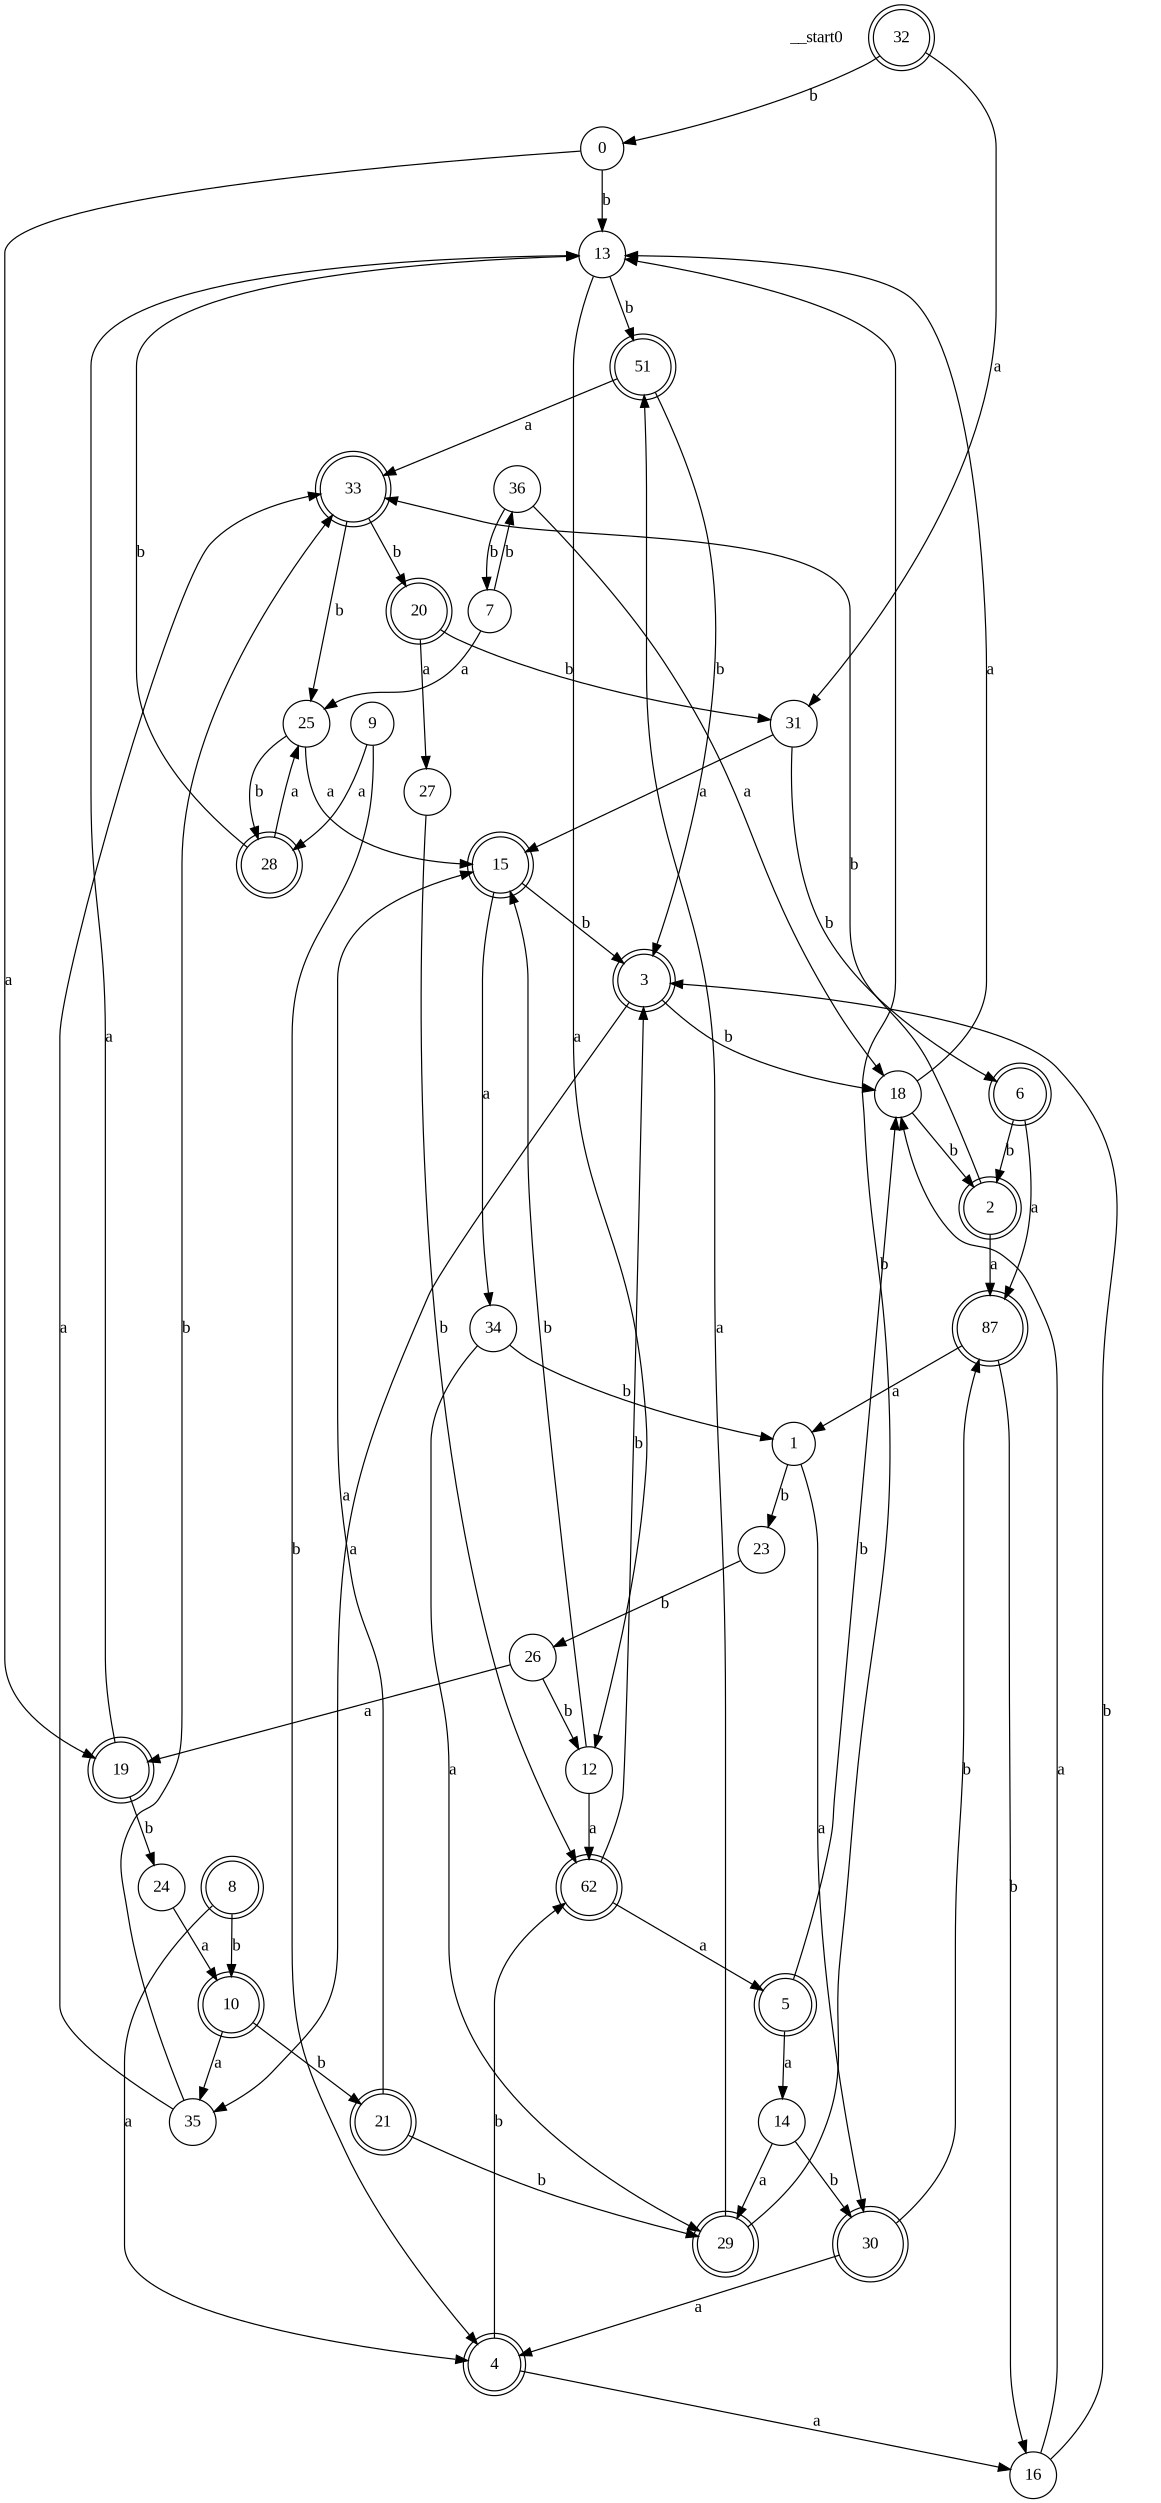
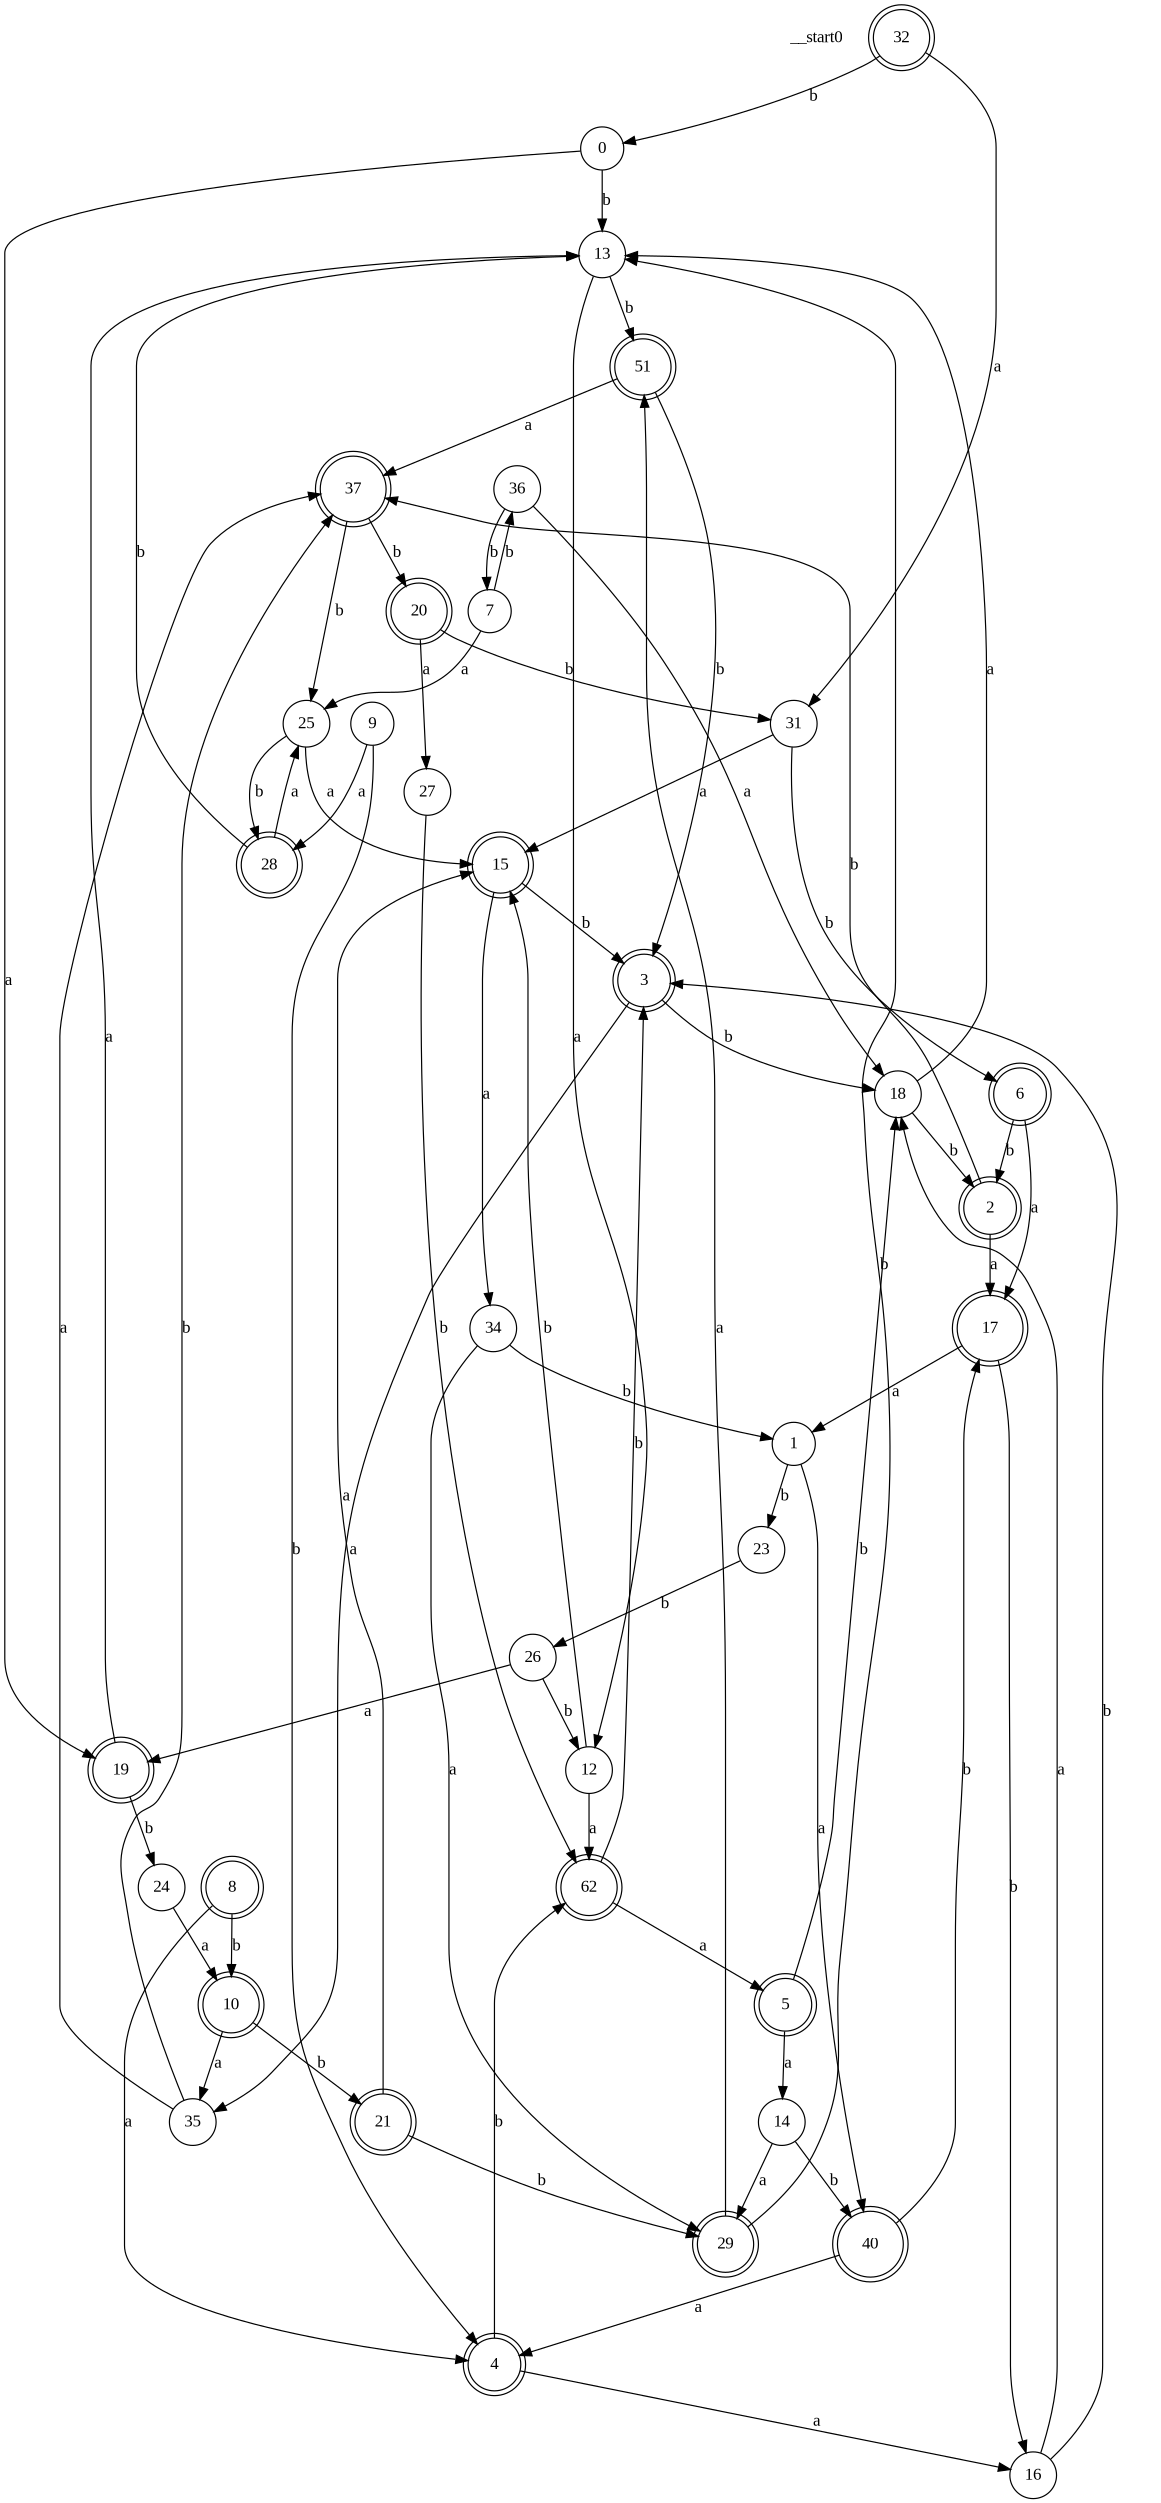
node "33": label "33" -> "37"
node "87": label "87" -> "17"
node "30": label "30" -> "40"
